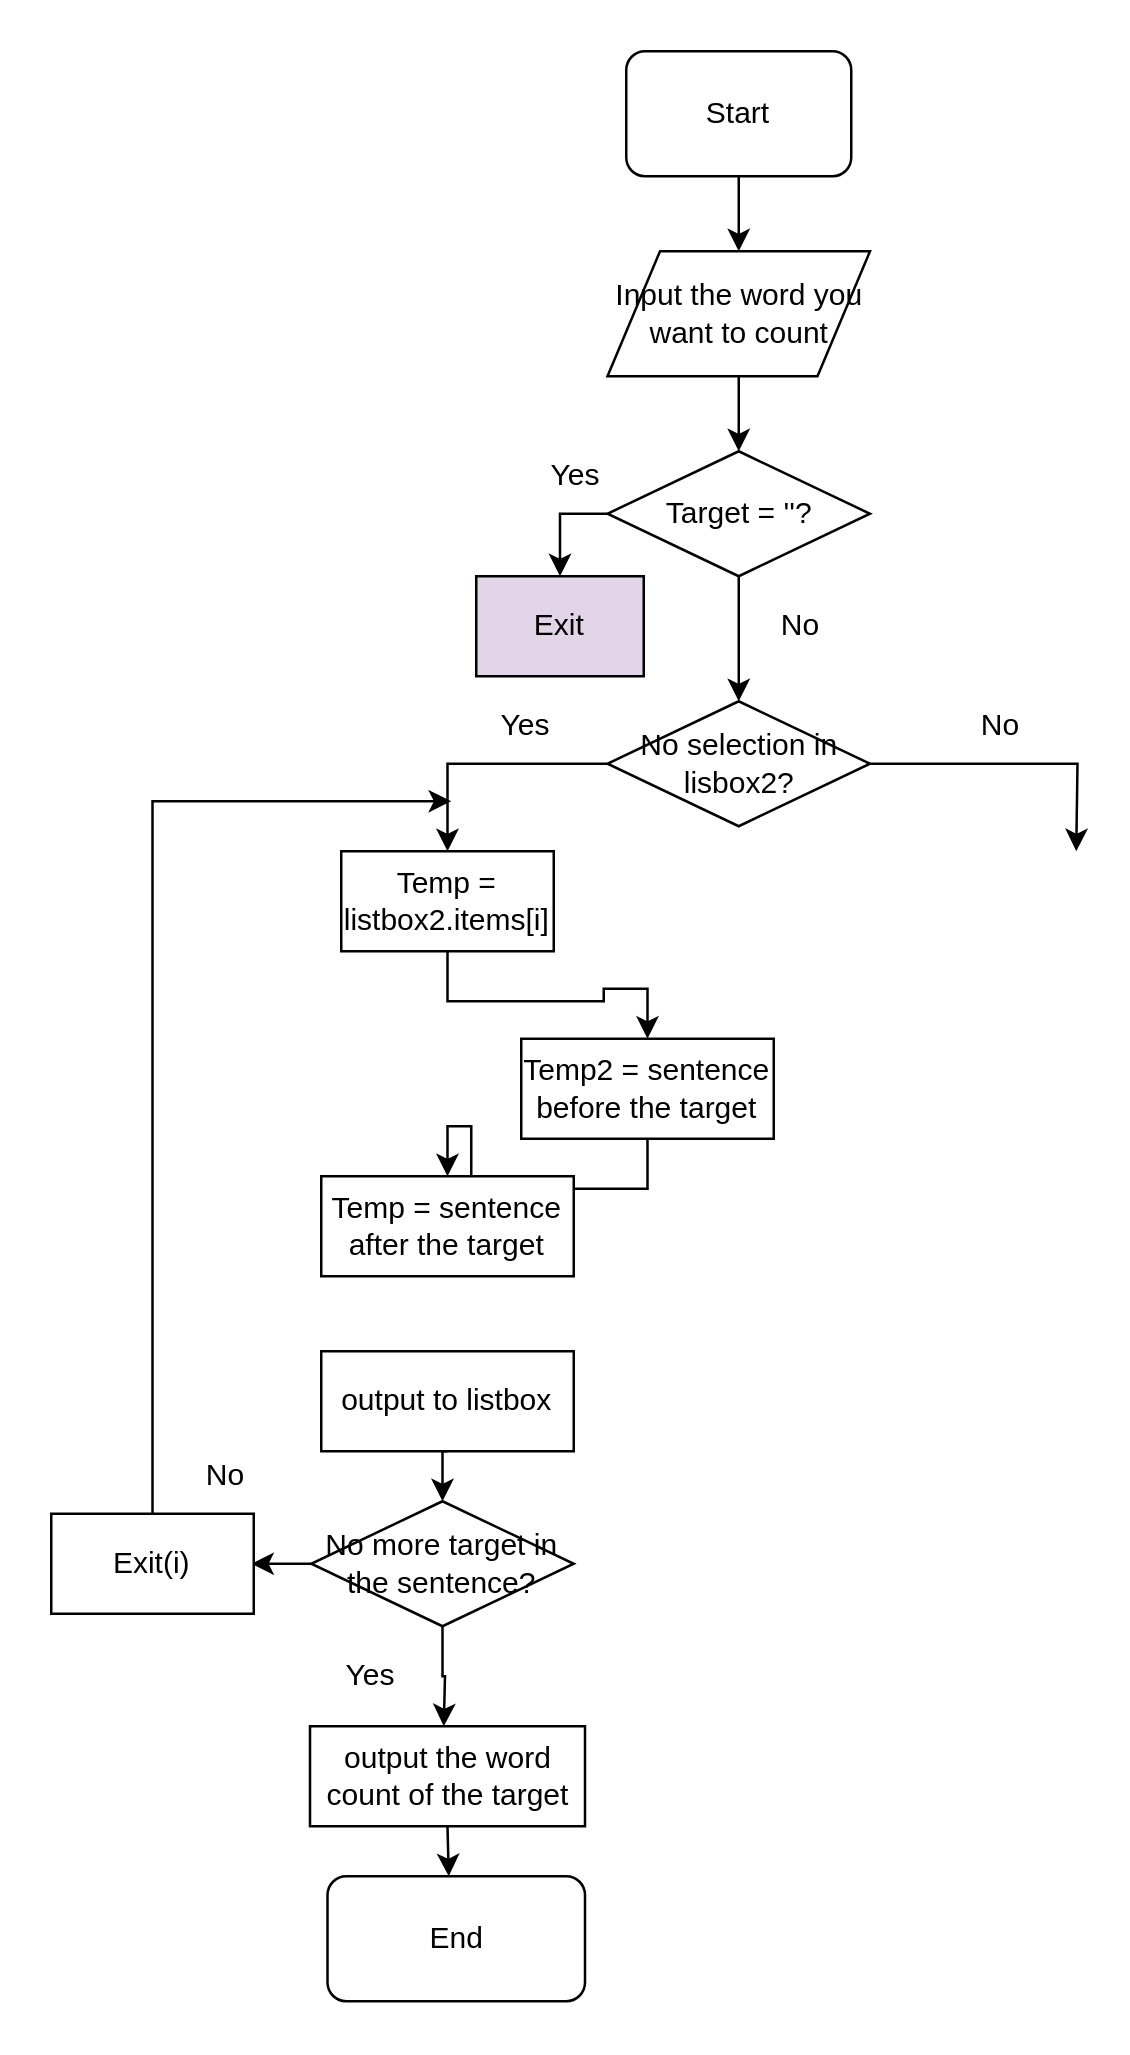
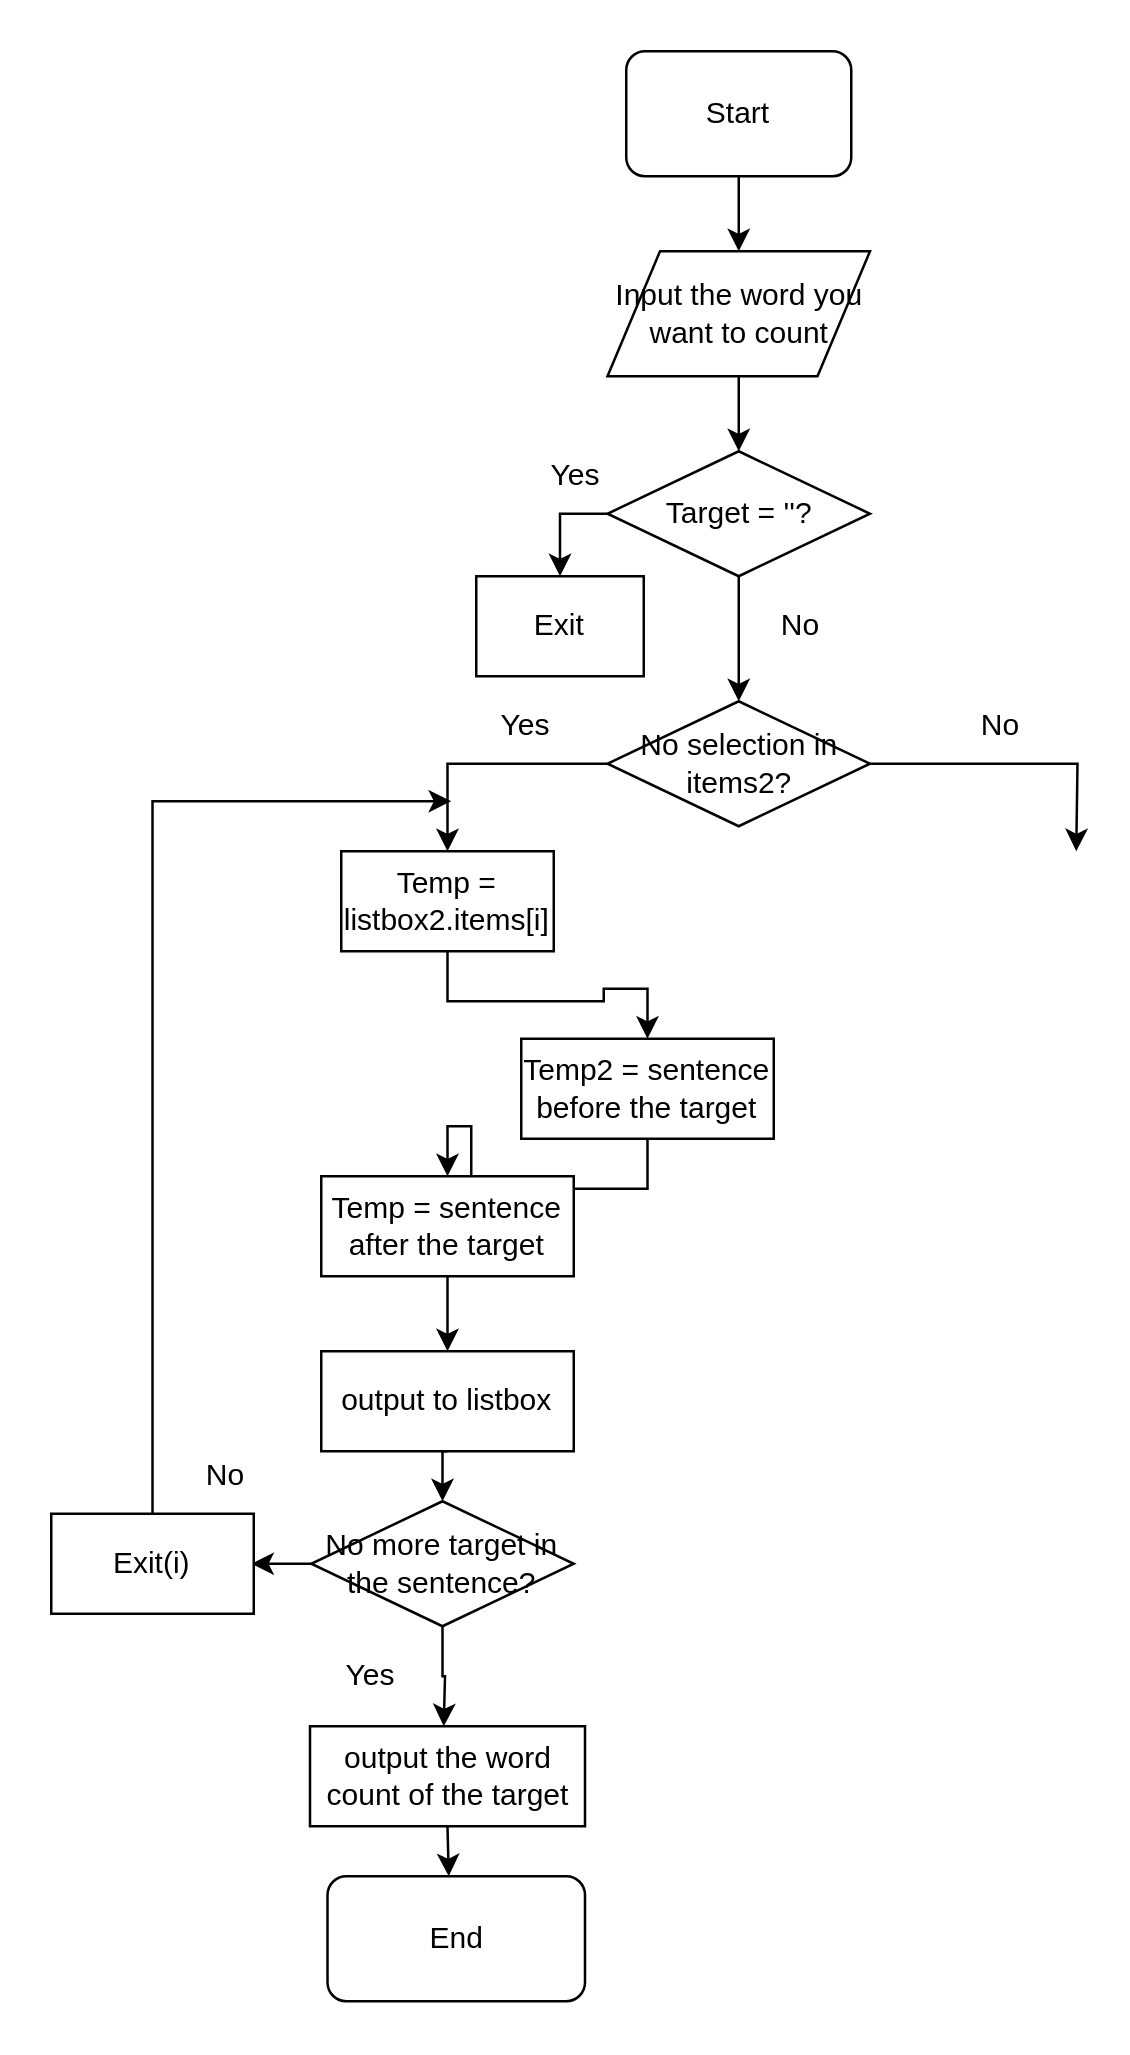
node "Exit": fillcolor #e1d5e7 -> #ffffff
node "No selection in lisbox2?": label "No selection in lisbox2?" -> "No selection in items2?"
edge "Temp = sentence after the target" -> "output to listbox": added
